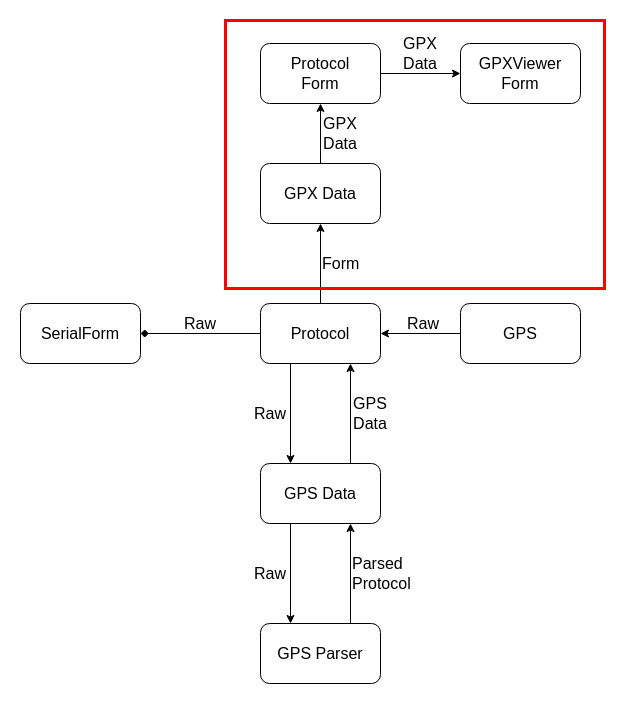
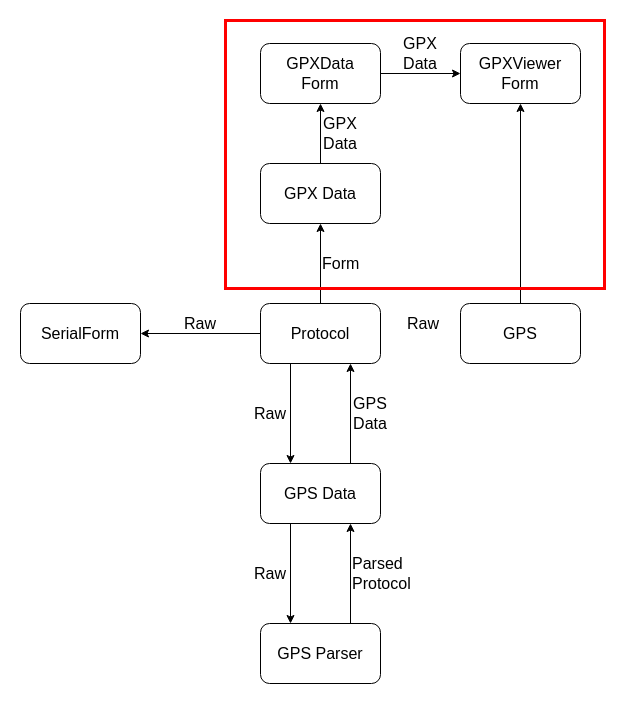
node "Protocol Form": label "Protocol Form" -> "GPXData Form"
edge "Protocol" -> "SerialForm": arrowhead diamond -> classic
edge "GPS" -> "Protocol": now "GPS" -> "GPXViewer Form"
